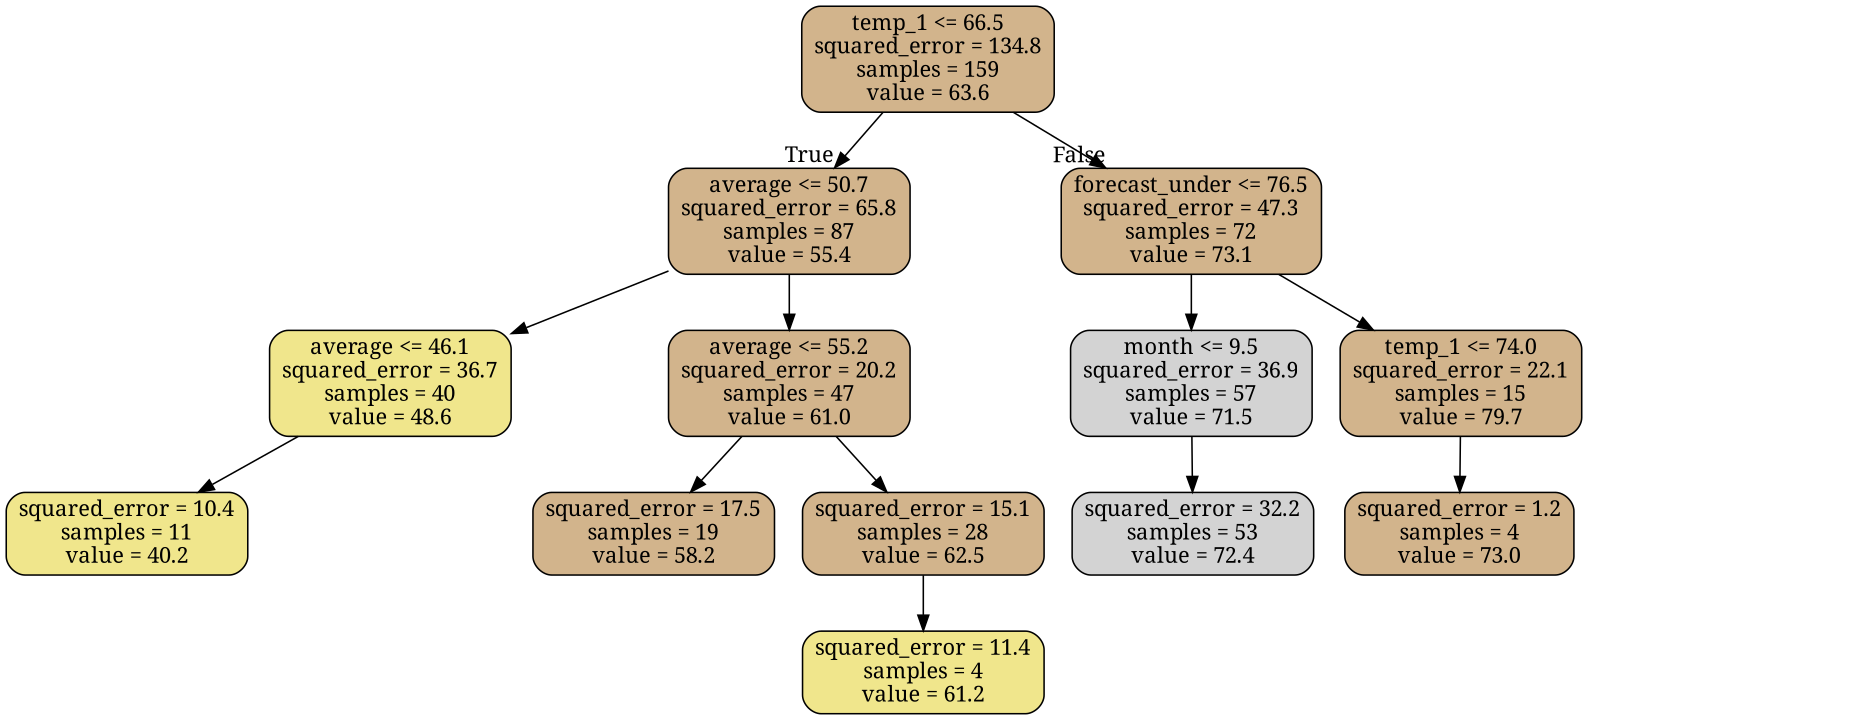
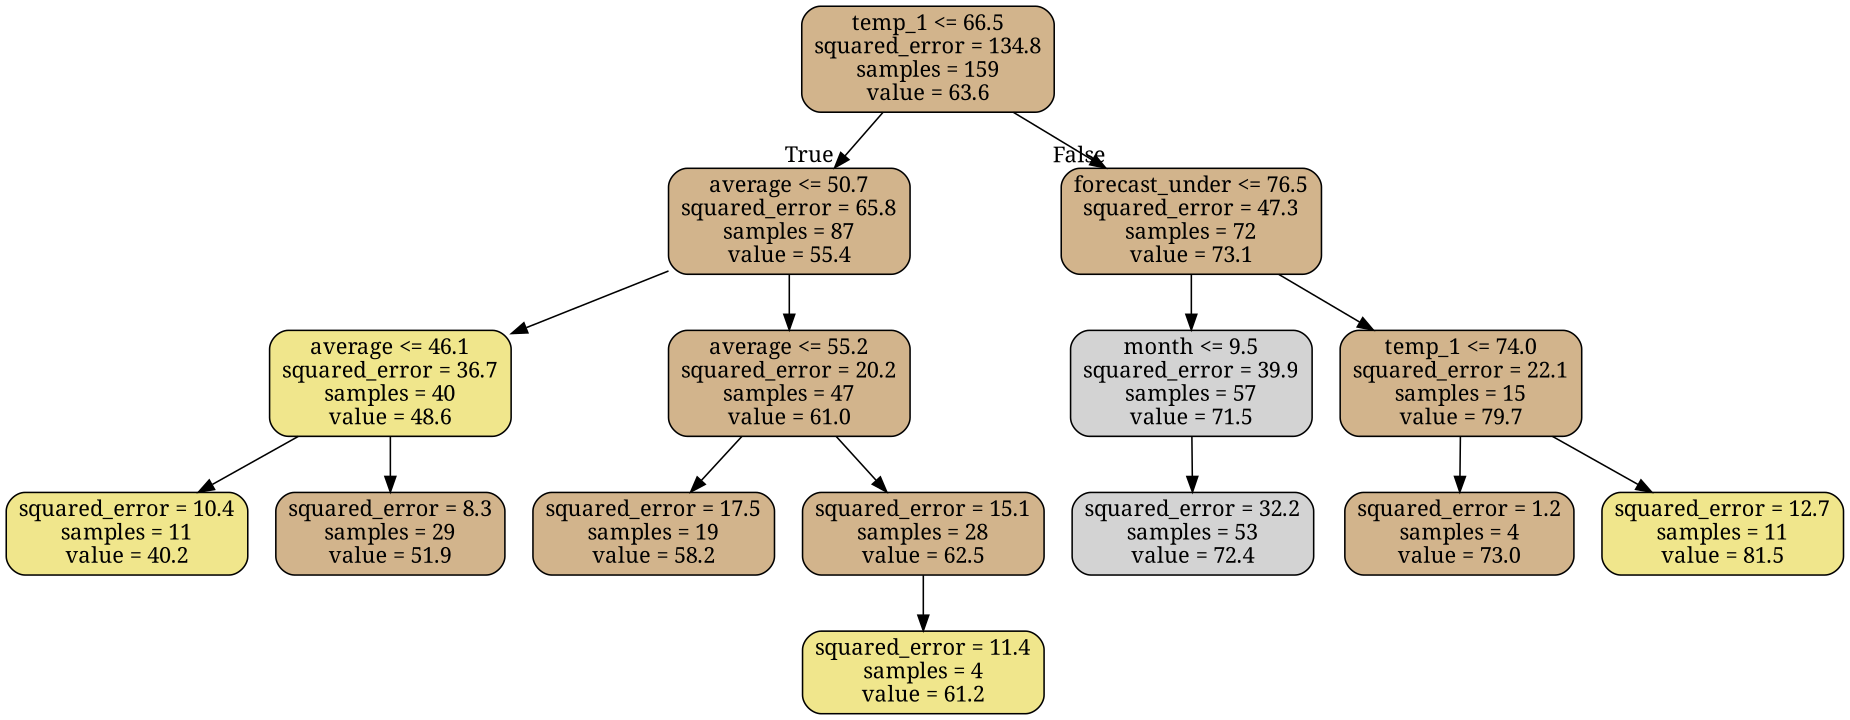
node "month <= 9.5 squared_error = 36.9 samples = 57 value = 71.5": label "month <= 9.5 squared_error = 36.9 samples = 57 value = 71.5" -> "month <= 9.5 squared_error = 39.9 samples = 57 value = 71.5"
node "squared_error = 8.3 samples = 29 value = 51.9": added
node "squared_error = 12.7 samples = 11 value = 81.5": added
